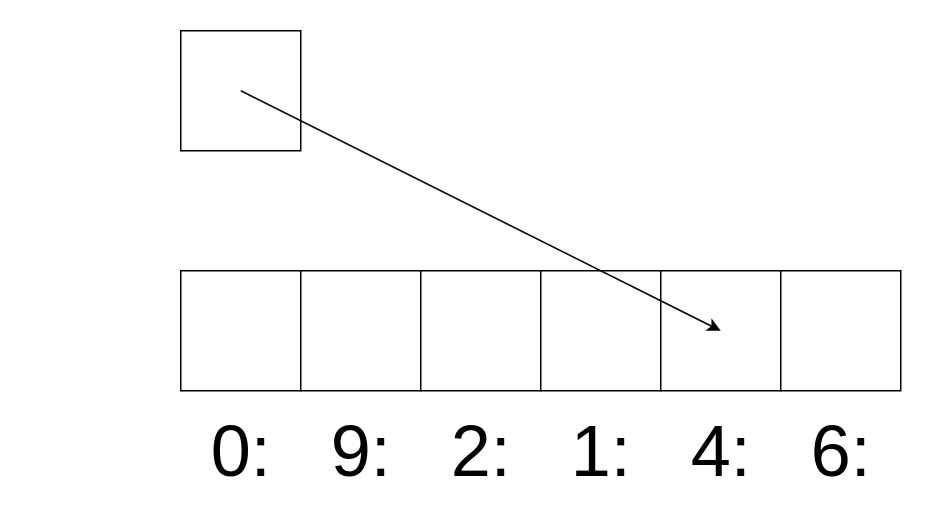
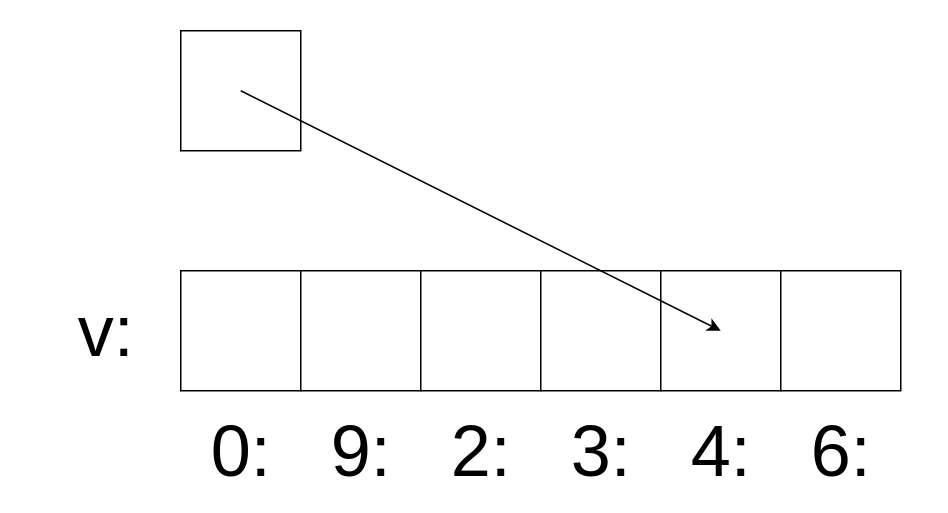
node "v:": added
node "1:": label "1:" -> "3:"
